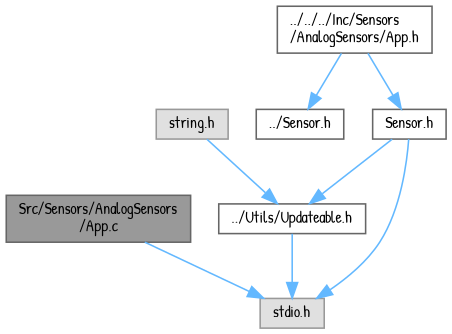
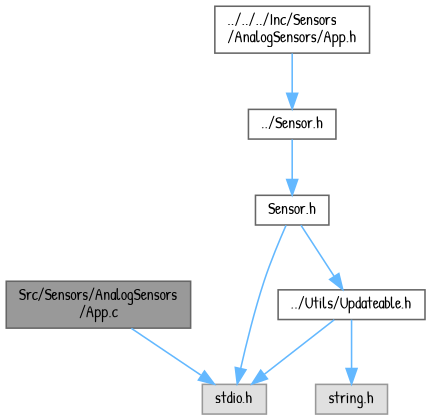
edge "../../../Inc/Sensors /AnalogSensors/App.h" -> "Sensor.h": now "../Sensor.h" -> "Sensor.h"
edge "string.h" -> "../Utils/Updateable.h": reversed
